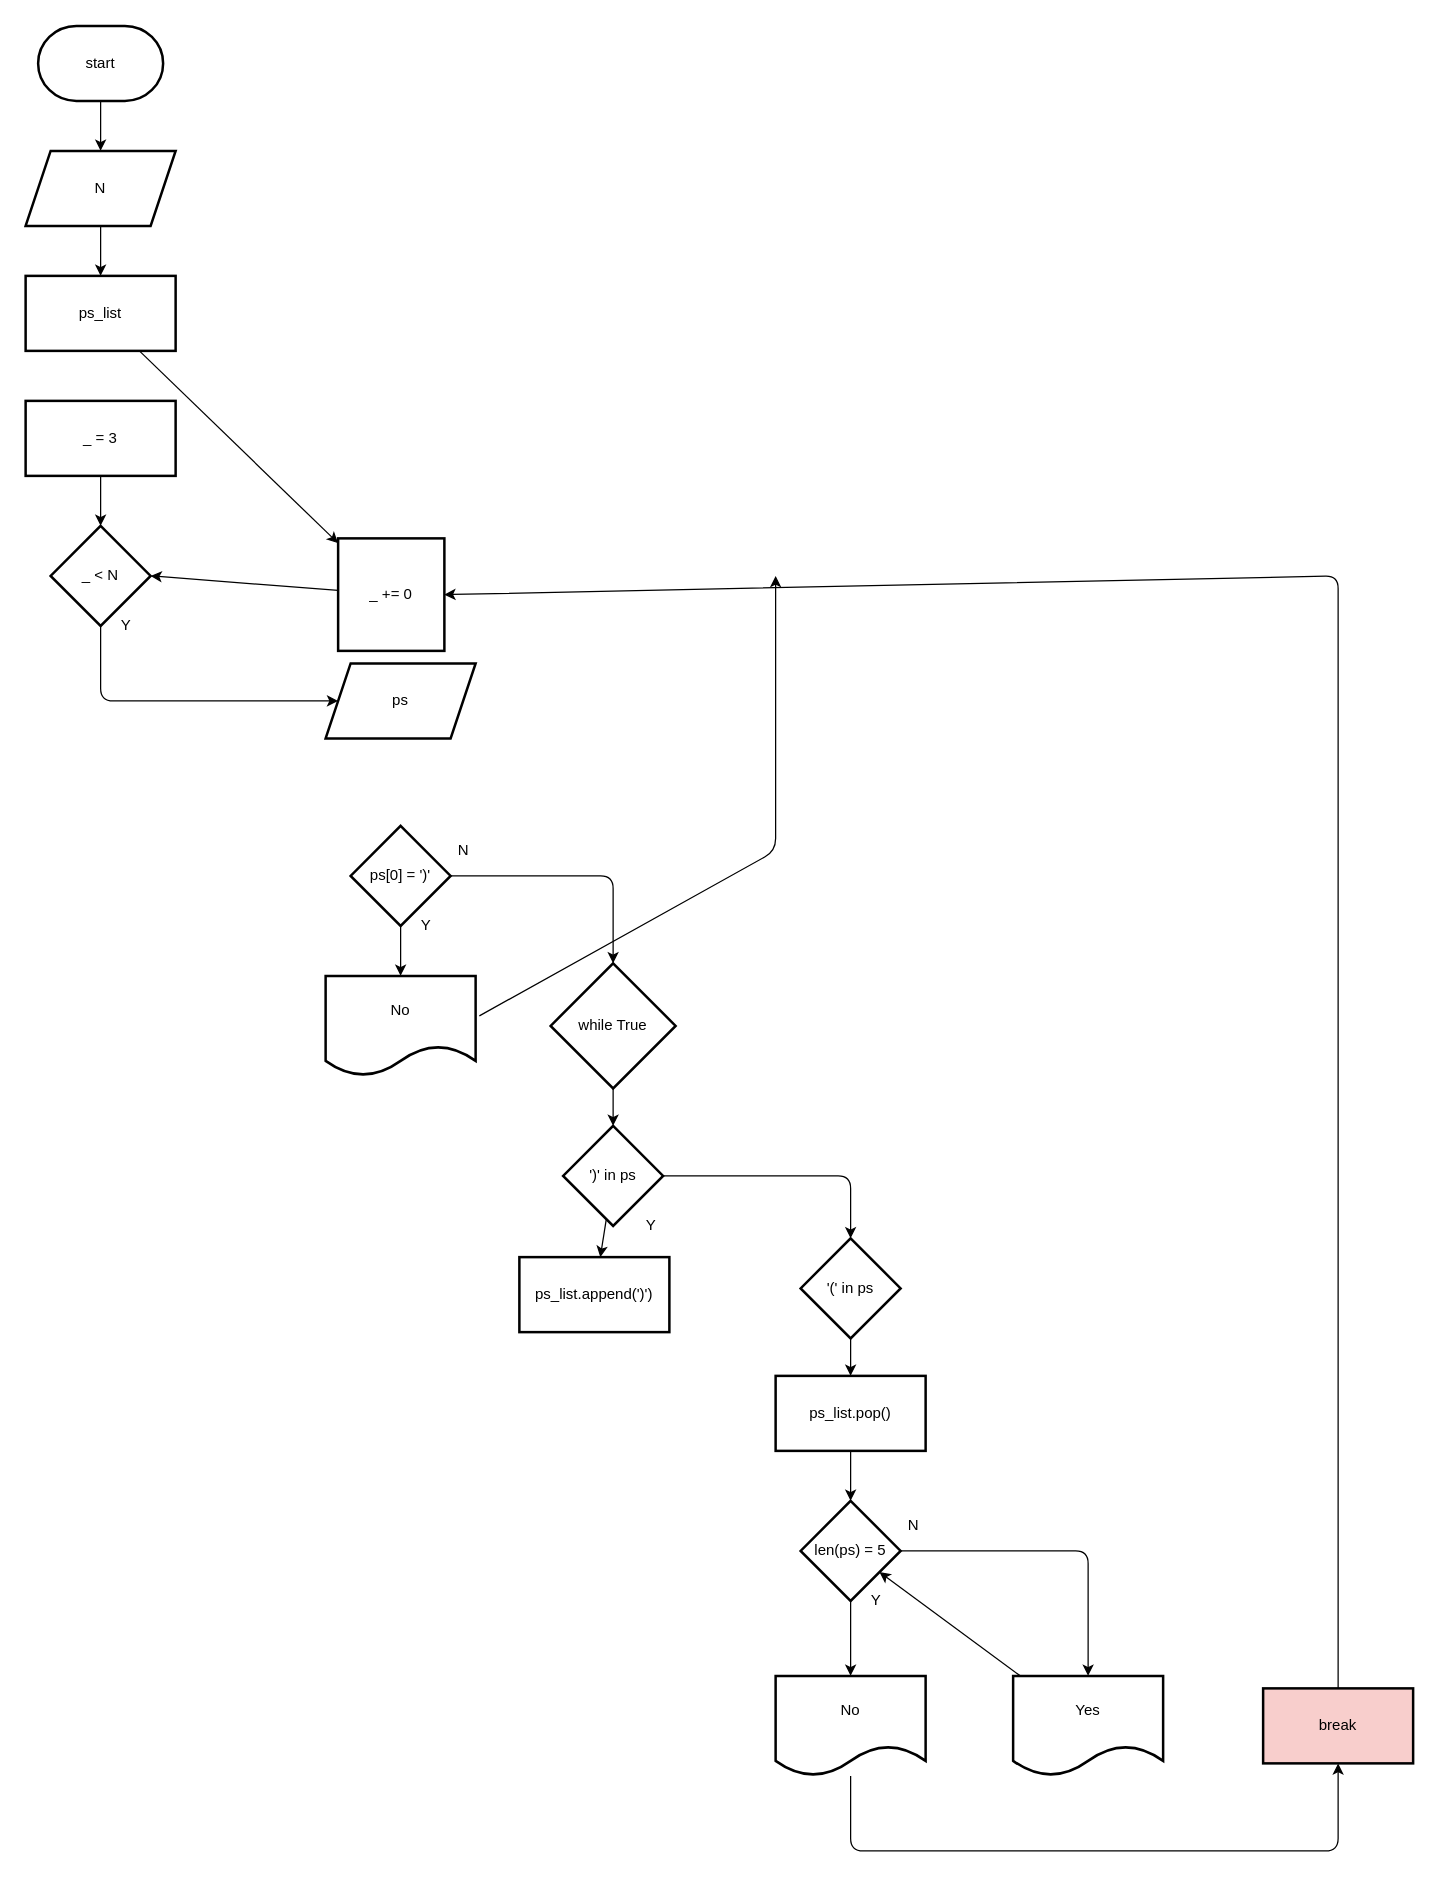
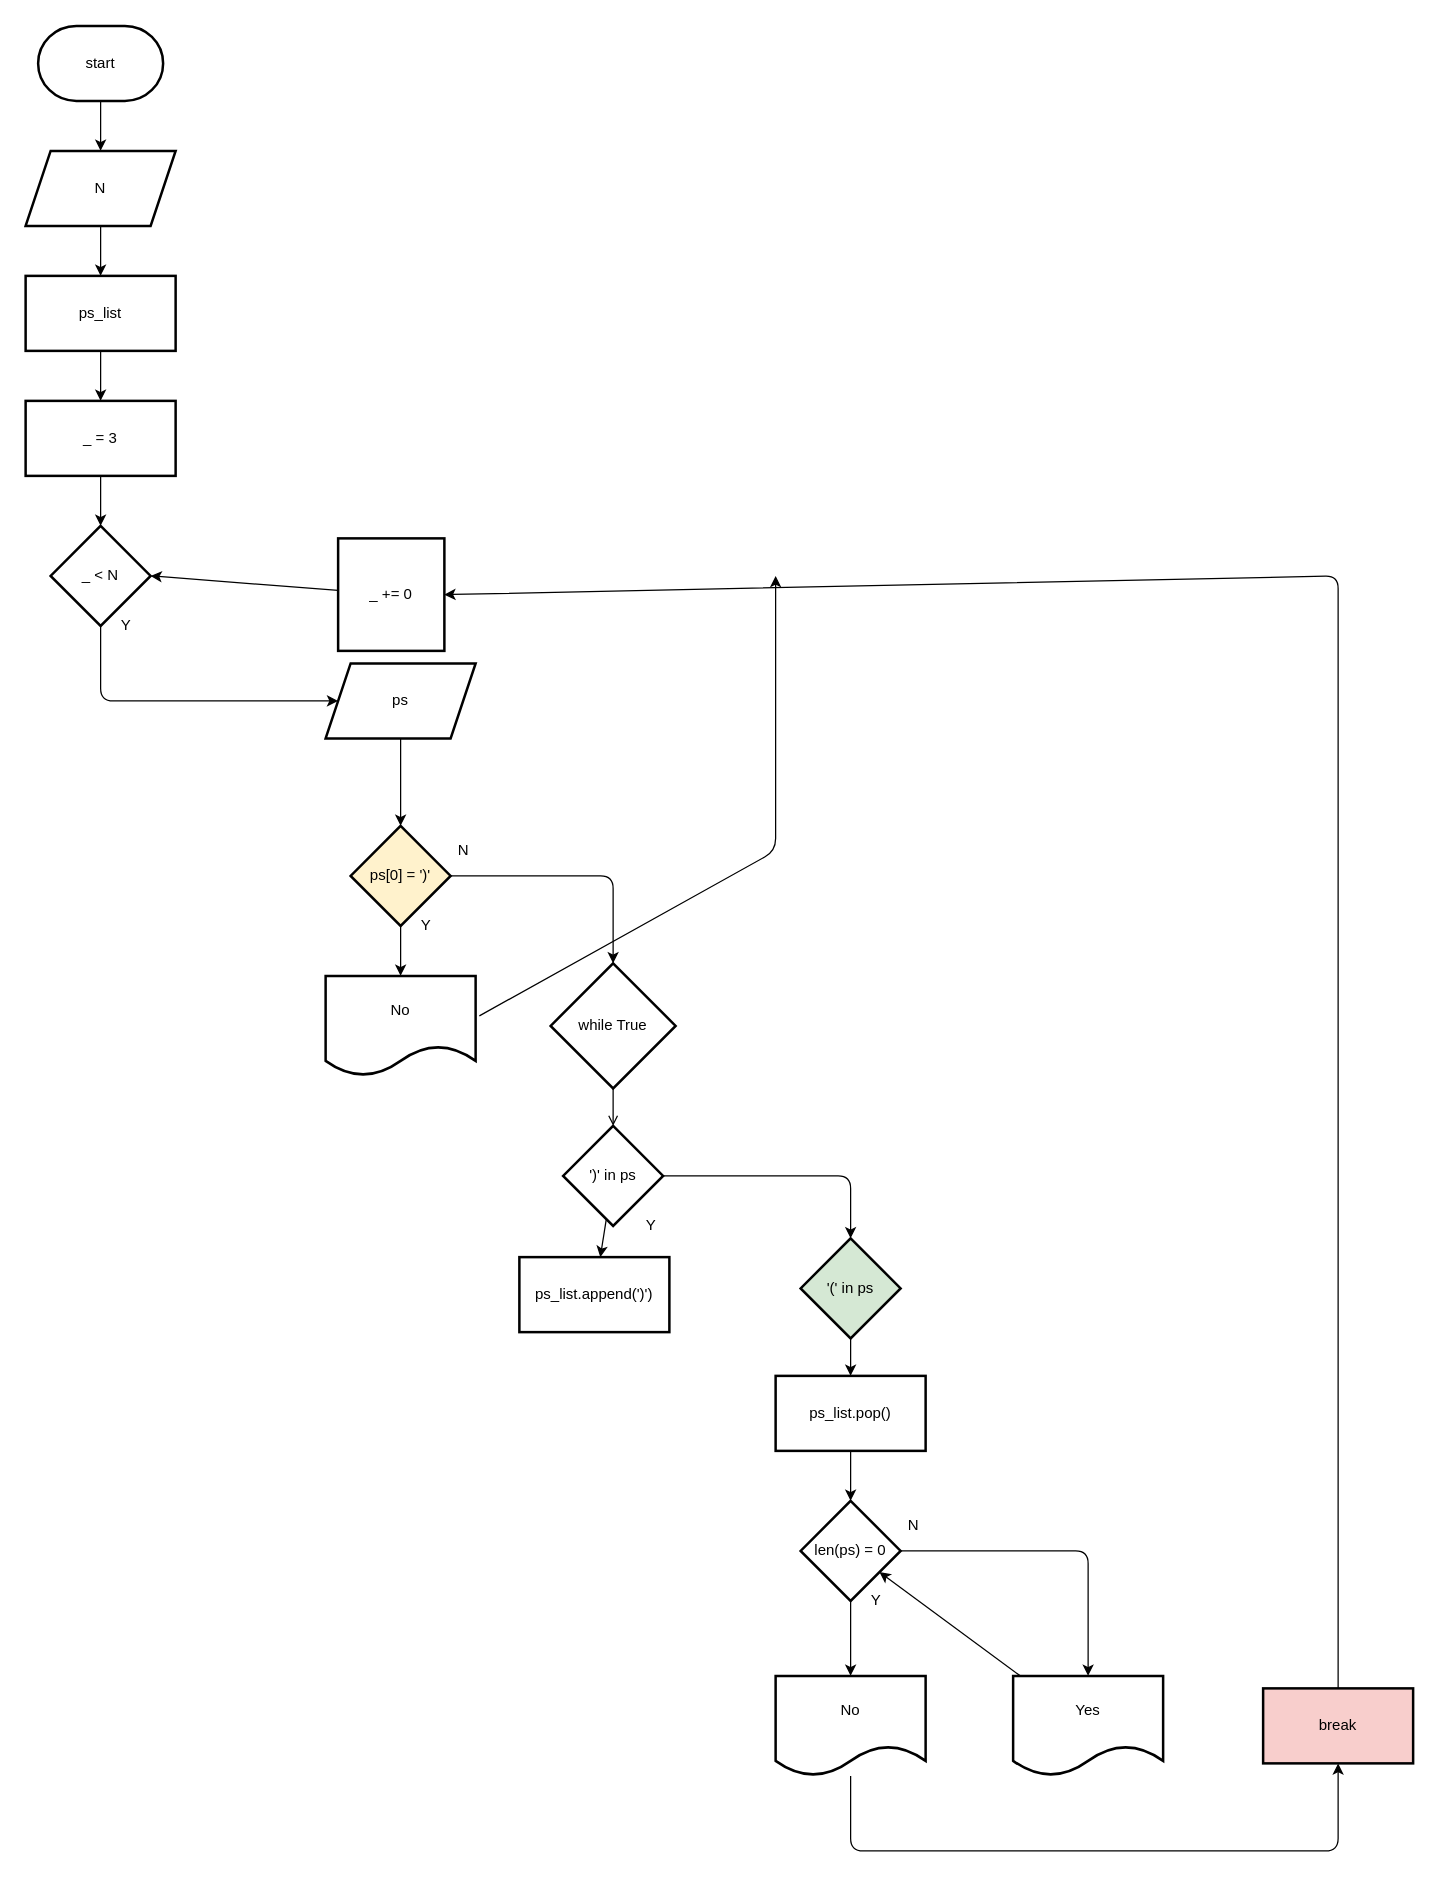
edge "ps_list" -> "_ += 0": now "ps_list" -> "_ = 3"
edge "ps" -> "ps[0] = ')'": added
node "ps[0] = ')'": fillcolor #ffffff -> #fff2cc
edge "while True" -> "')' in ps": arrowhead classic -> open
node "'(' in ps": fillcolor #ffffff -> #d5e8d4
node "len(ps) = 5": label "len(ps) = 5" -> "len(ps) = 0"
